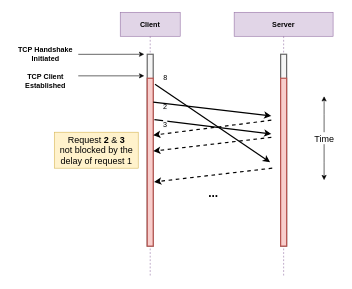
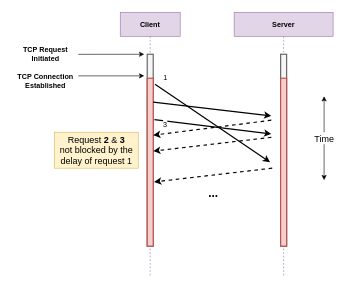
node "TCP Handshake Initiated": label "TCP Handshake Initiated" -> "TCP Request Initiated"
node "8": label "8" -> "1"
node "TCP Client Established": label "TCP Client Established" -> "TCP Connection Established"
node "2": removed
